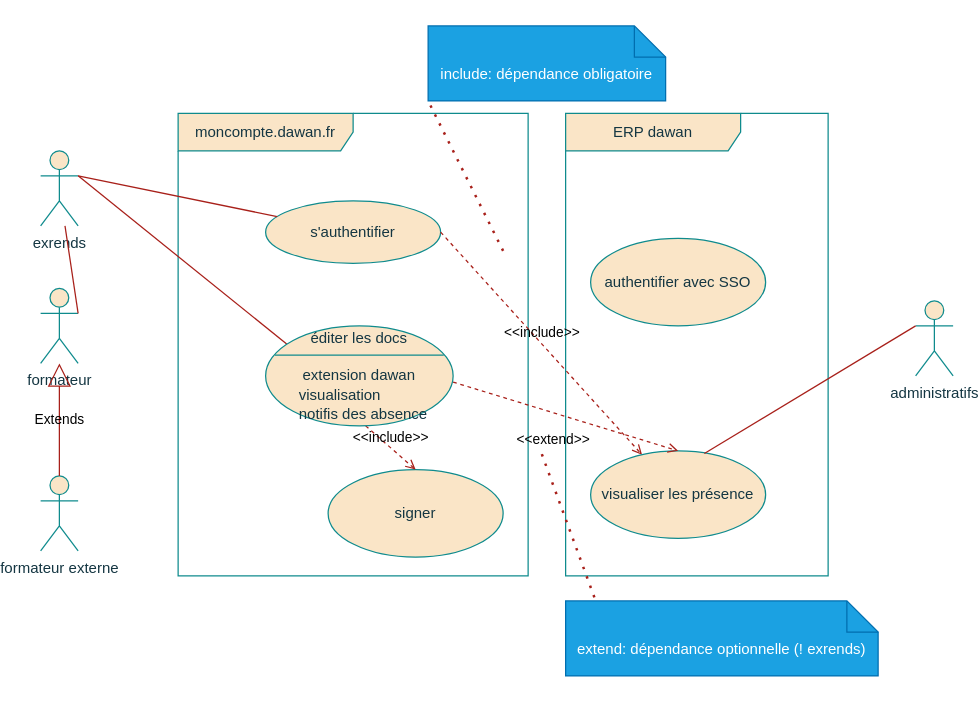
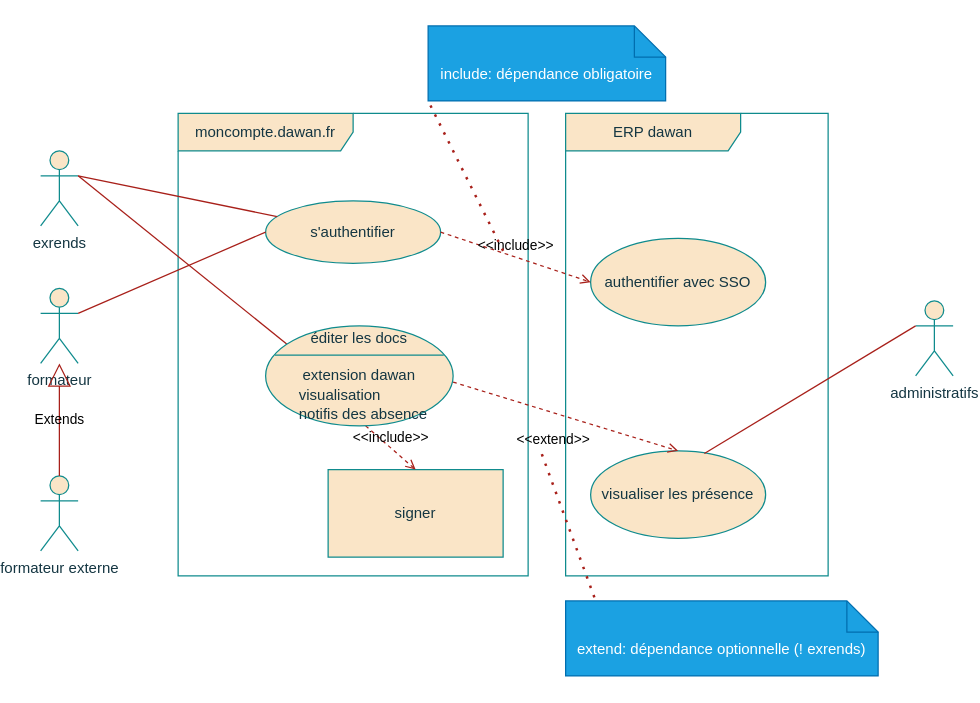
edge "exrends" -- "formateur": now "s'authentifier" -- "formateur"
edge "s'authentifier" -> "visualiser les présence": now "s'authentifier" -> "authentifier avec SSO"
node "signer": shape ellipse -> rectangle
